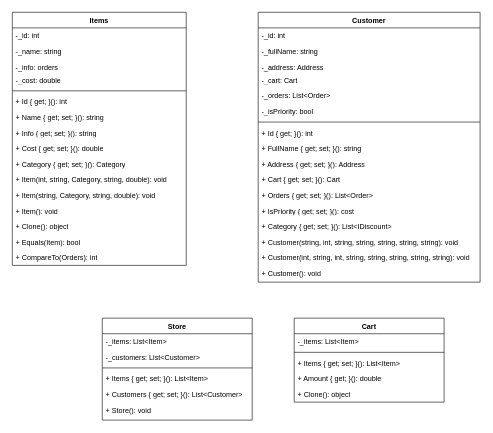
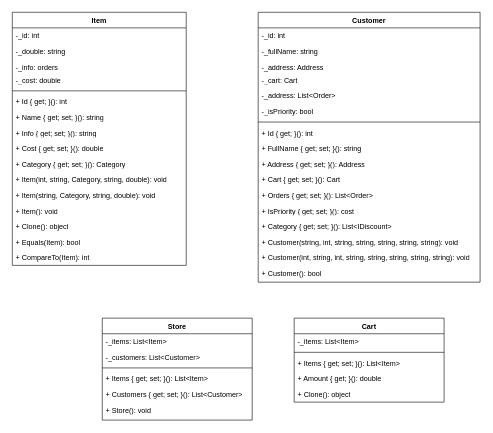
node "Items": label "Items" -> "Item"
node "-_name: string": label "-_name: string" -> "-_double: string"
node "-_orders: List<Order>": label "-_orders: List<Order>" -> "-_address: List<Order>"
node "+ CompareTo(Orders): int": label "+ CompareTo(Orders): int" -> "+ CompareTo(Item): int"
node "+ Customer(): void": label "+ Customer(): void" -> "+ Customer(): bool"
